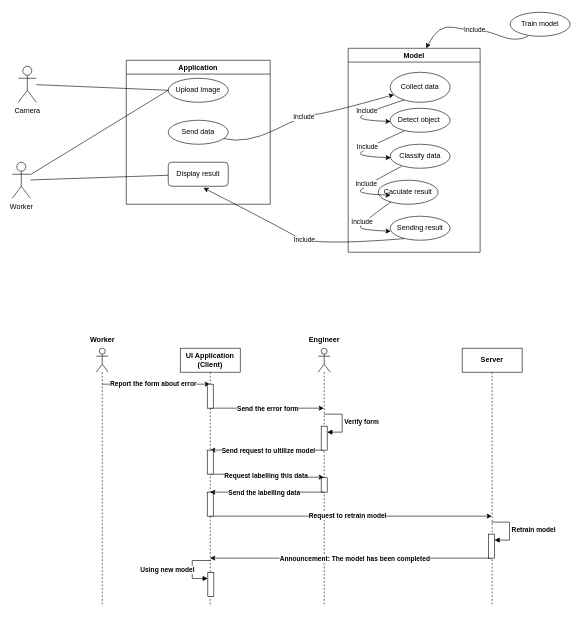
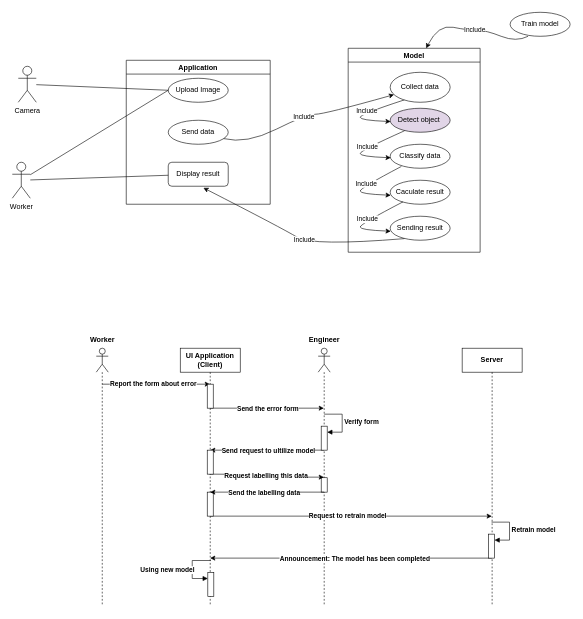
node "Detect object": fillcolor #ffffff -> #e1d5e7
node "Caculate result": moved (408, 192) -> (420, 192)
